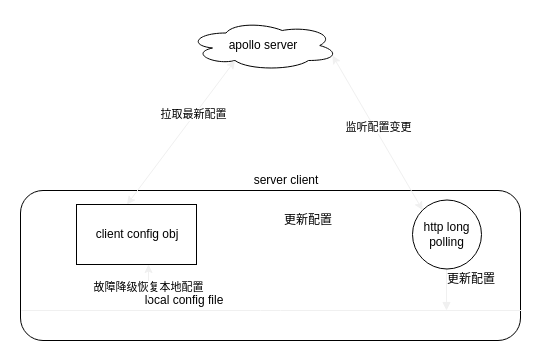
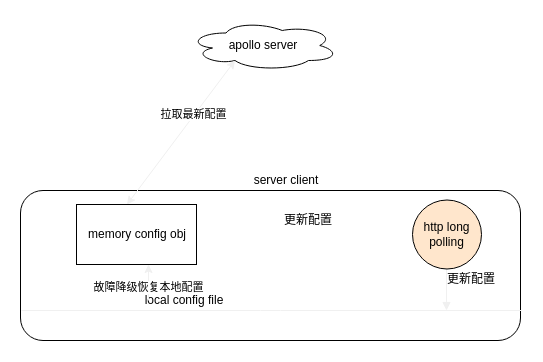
edge "apollo server" -- "http long polling": removed, label "监听配置变更"
node "client config obj": label "client config obj" -> "memory config obj"
node "http long polling": fillcolor #ffffff -> #ffe6cc
